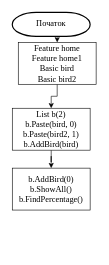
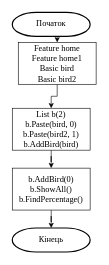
edge "b.AddBird(0) b.ShowAll() b.FindPercentage()" -> "Кінець": added
node "Кінець": added
